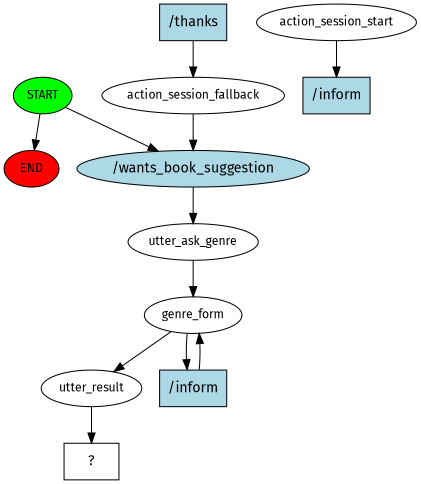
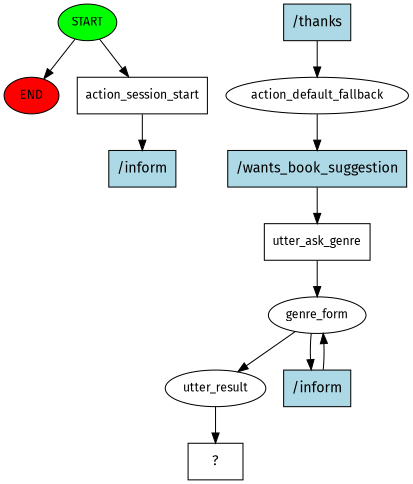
node "action_session_start": shape ellipse -> box
node "action_session_fallback": label "action_session_fallback" -> "action_default_fallback"
edge "START" -> "/wants_book_suggestion": now "START" -> "action_session_start"
node "/wants_book_suggestion": shape ellipse -> box
node "utter_ask_genre": shape ellipse -> box
